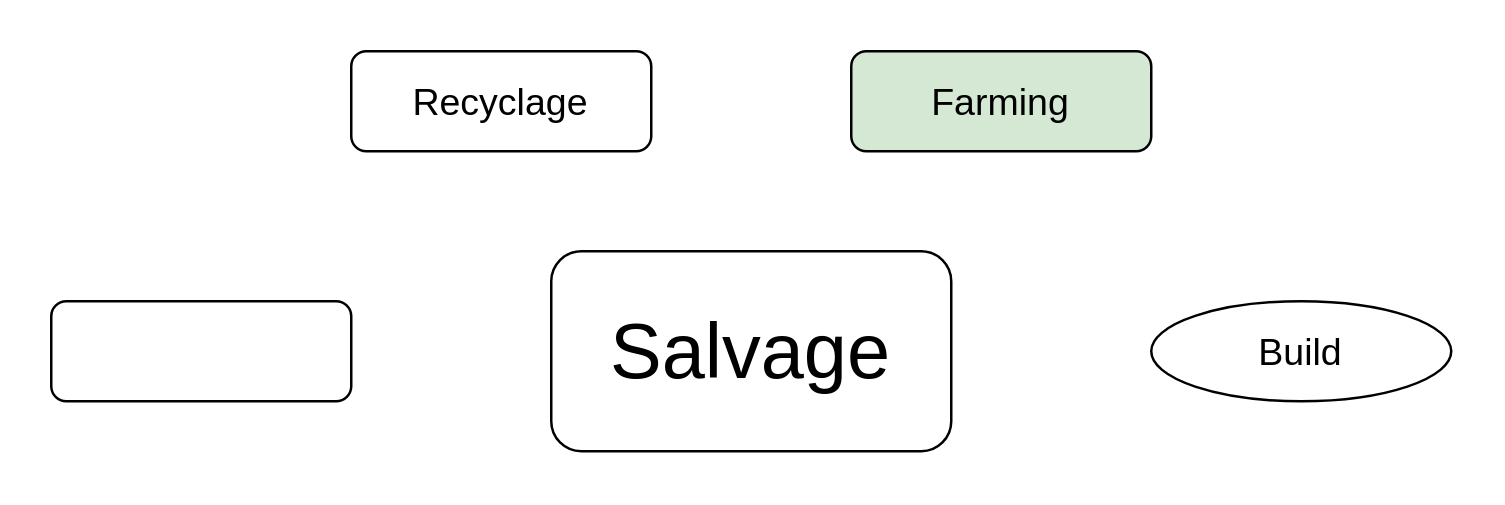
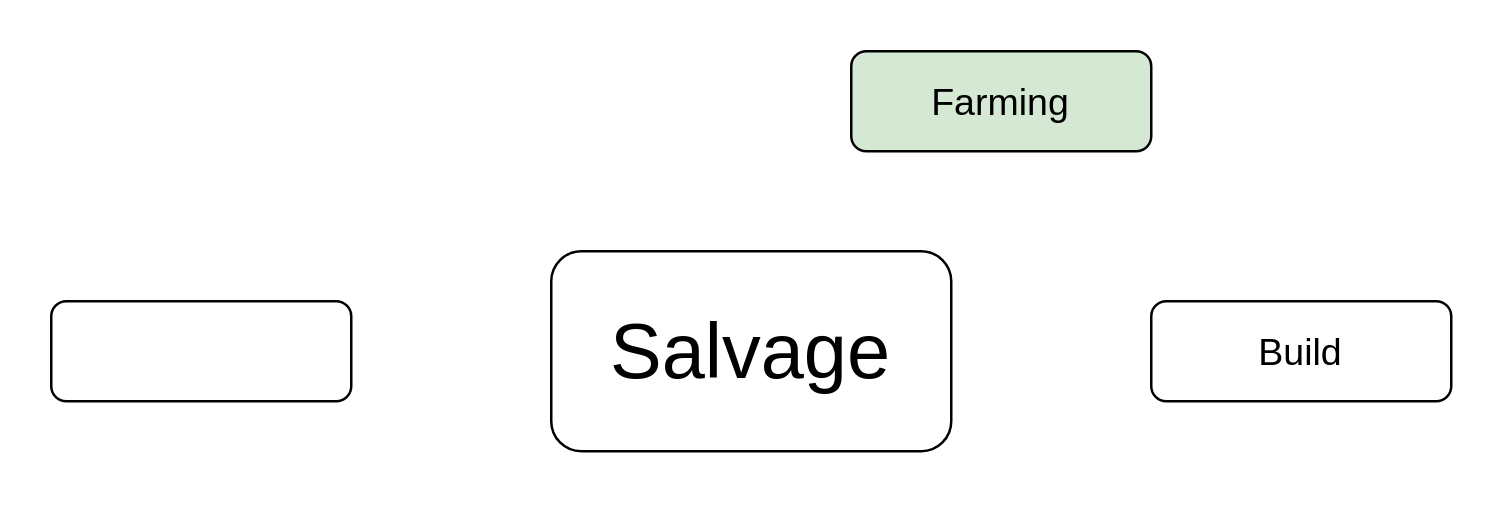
node "Recyclage": removed
node "Build": shape ellipse -> rounded rectangle
